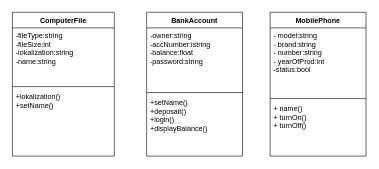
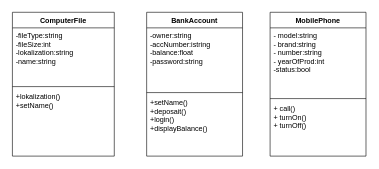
node "+ name() + turnOn() + turnOff()": label "+ name() + turnOn() + turnOff()" -> "+ call() + turnOn() + turnOff()"
